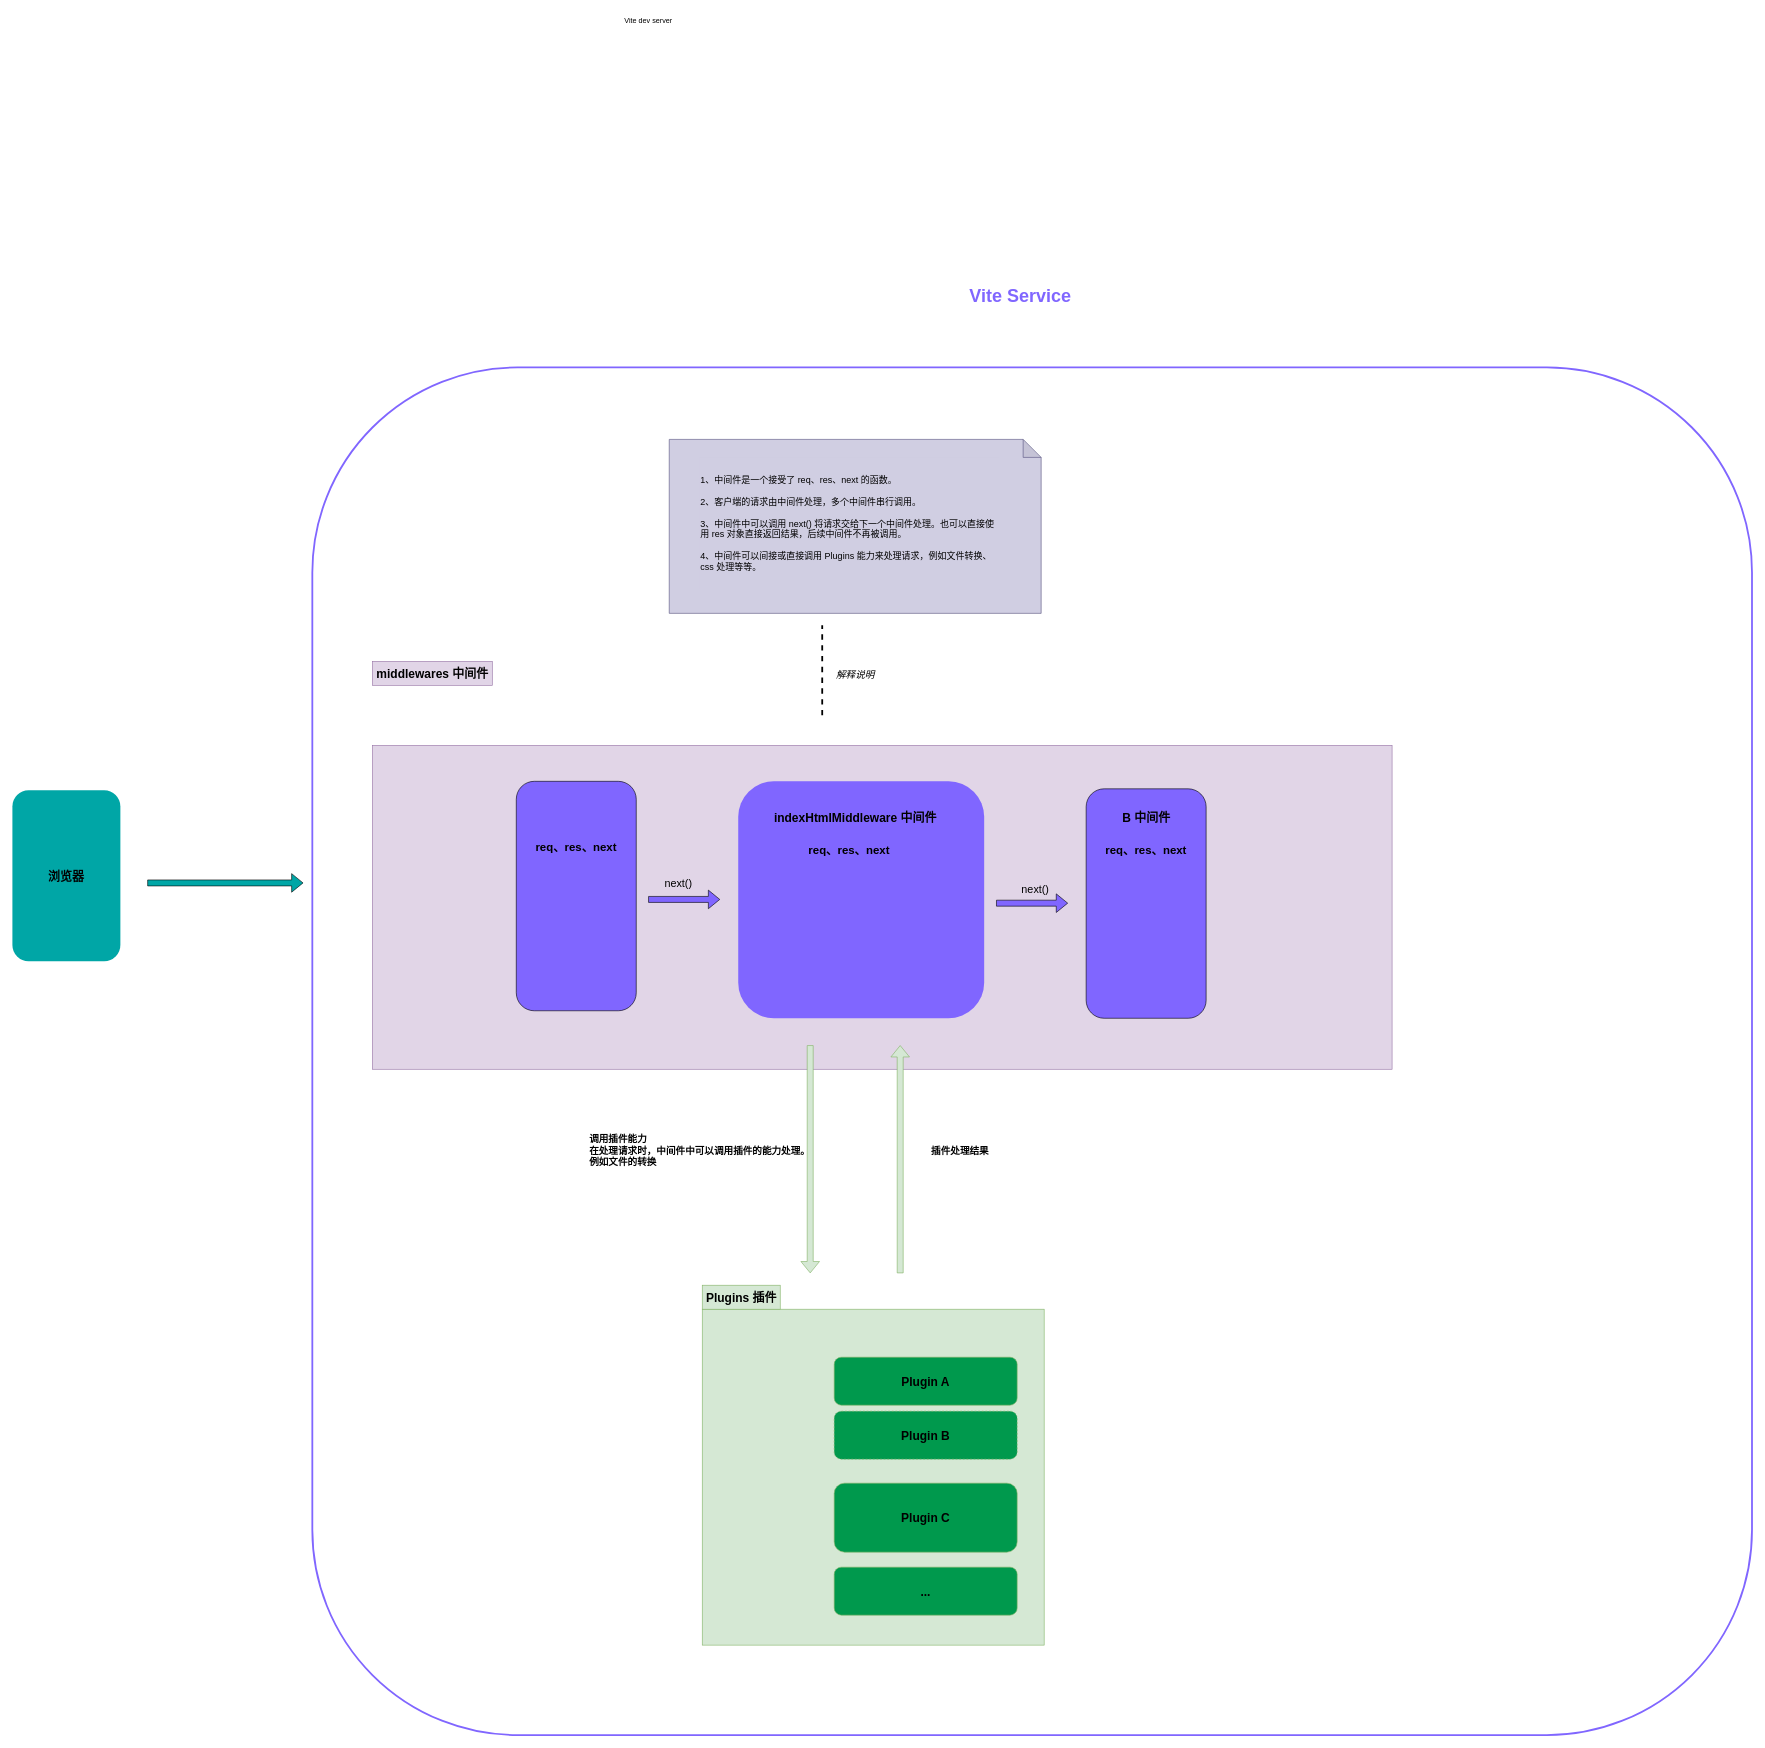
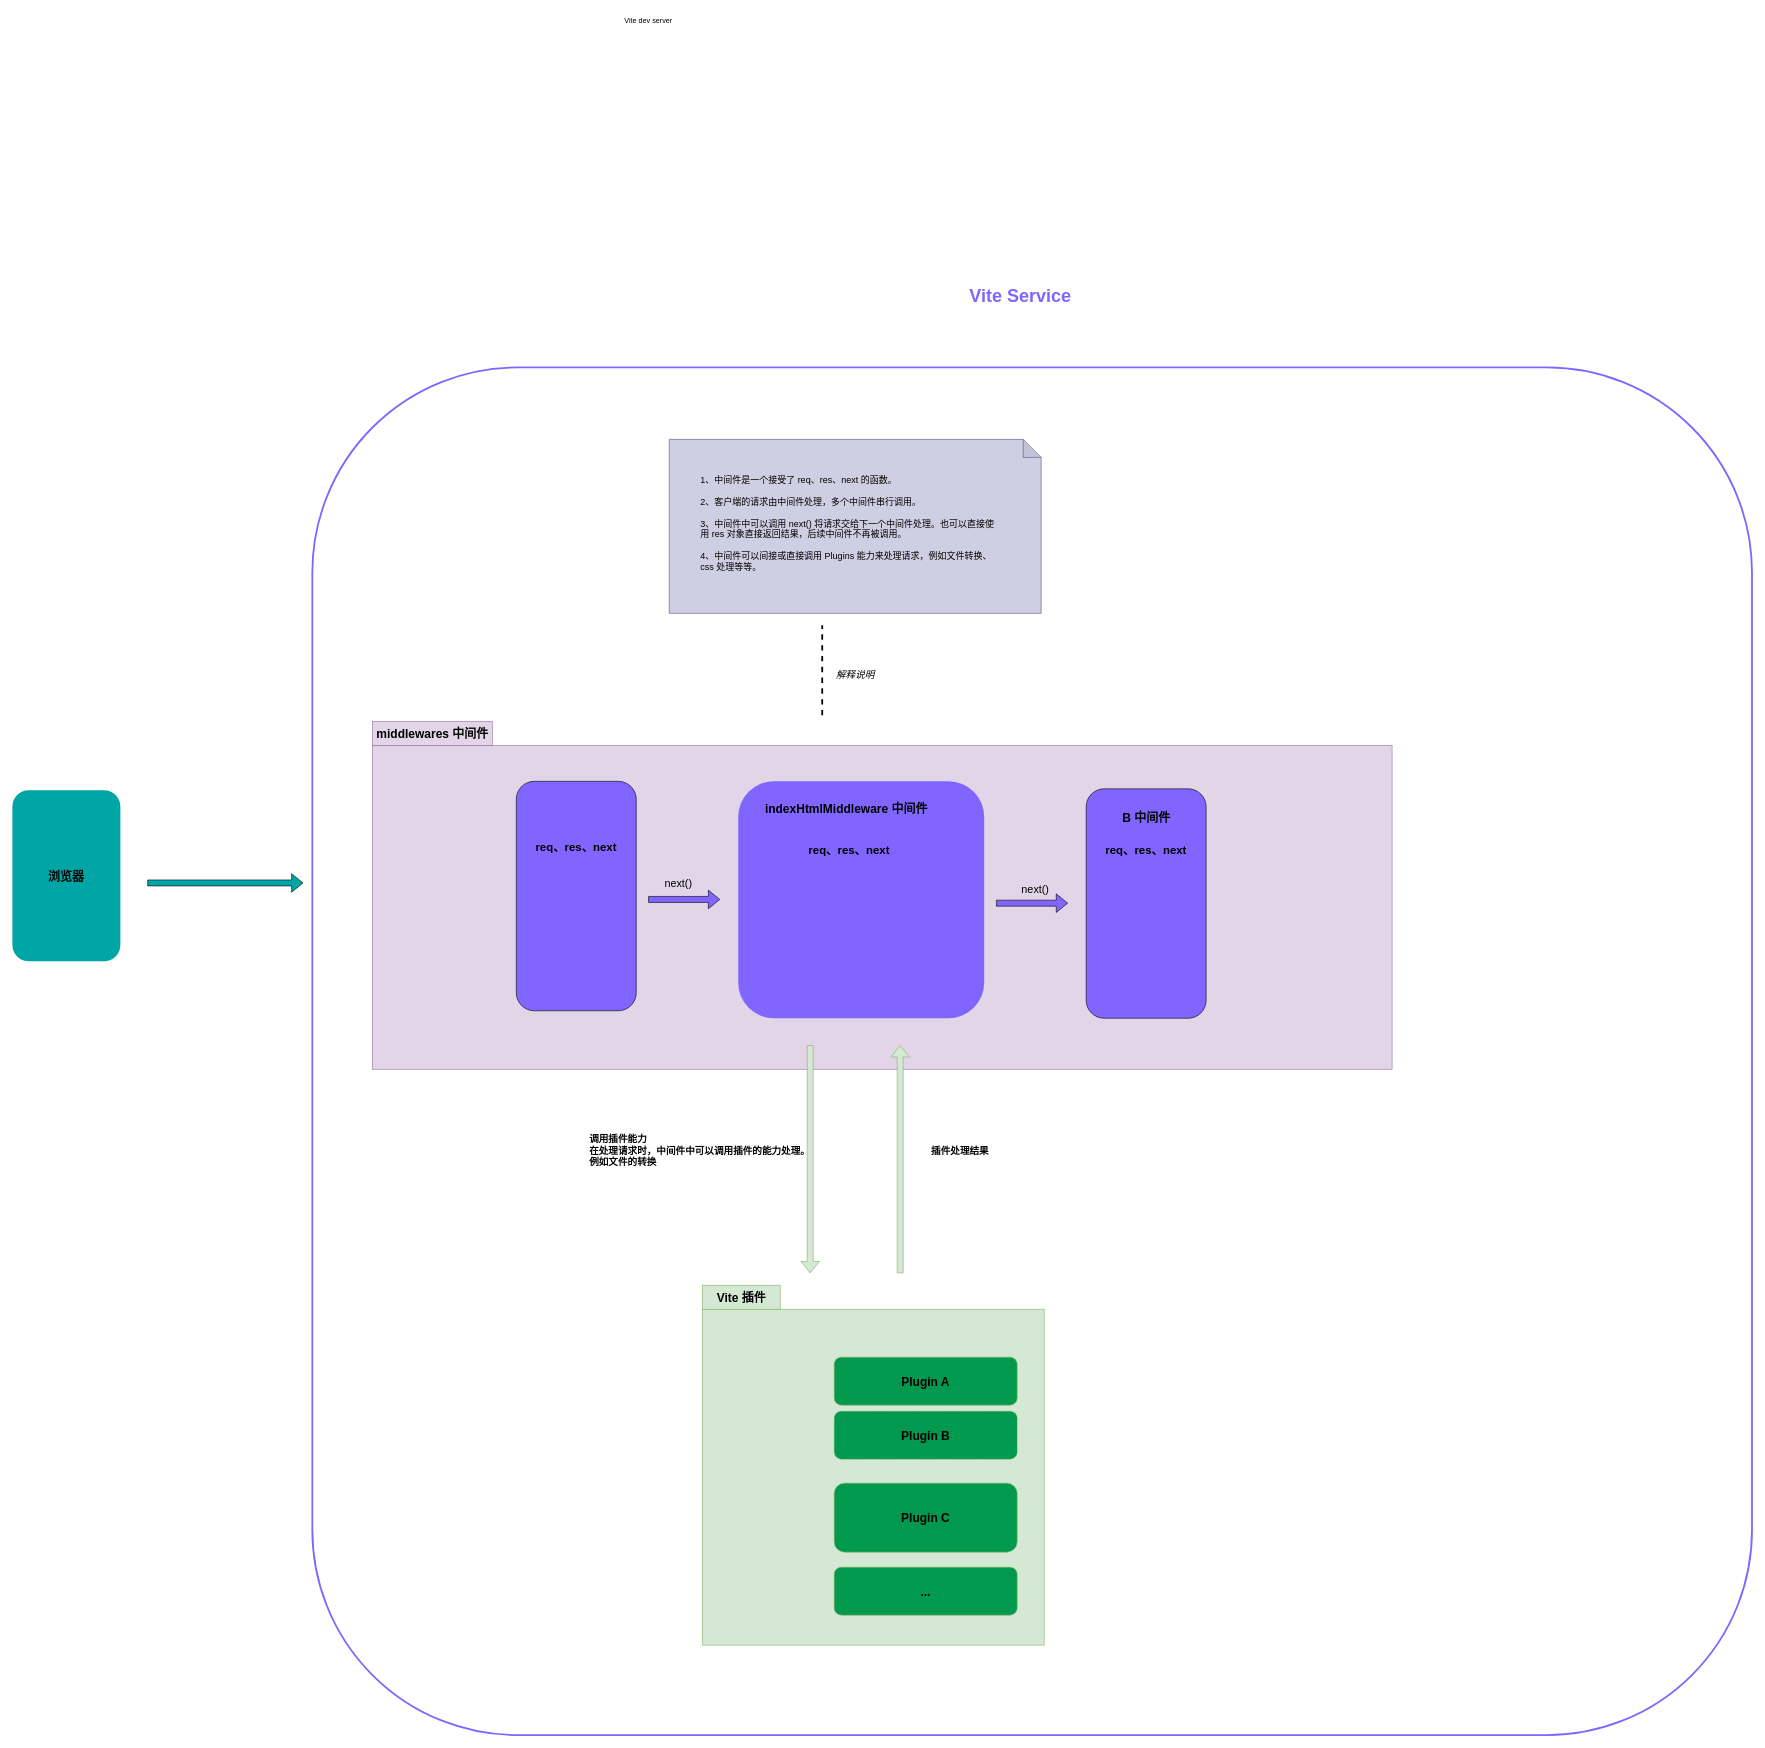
node "middlewares 中间件": moved (432, 674) -> (432, 734)
node "indexHtmlMiddleware 中间件": moved (855, 818) -> (846, 809)
node "Plugins 插件": label "Plugins 插件" -> "Vite 插件"
